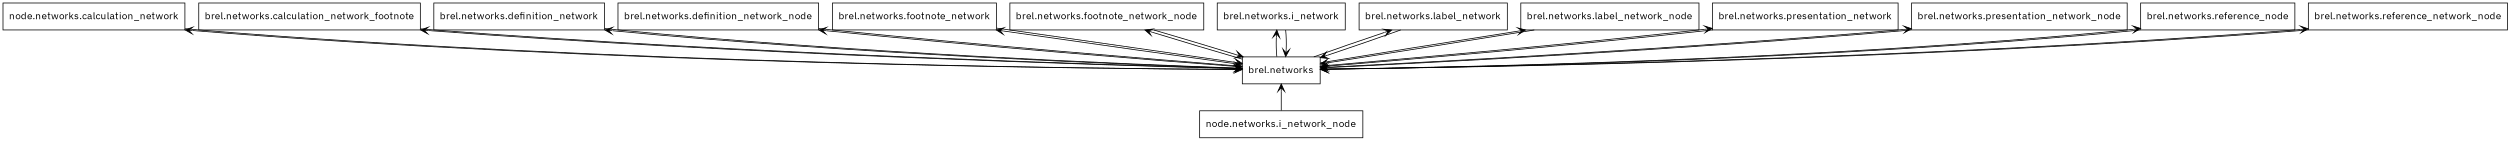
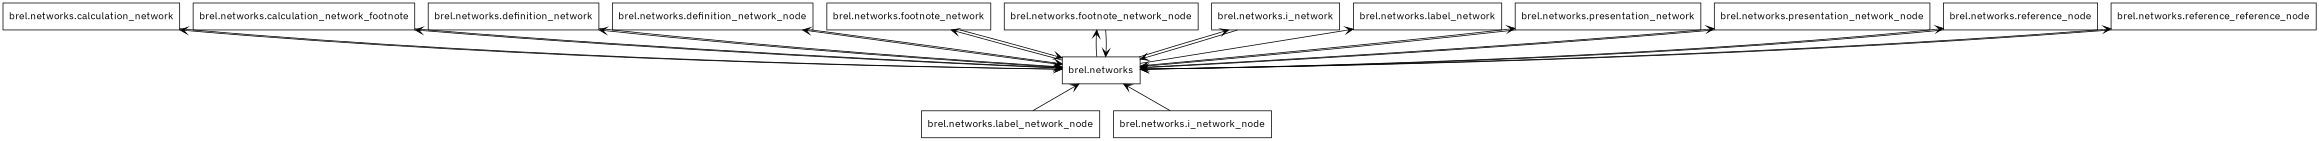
node "node.networks.calculation_network": label "node.networks.calculation_network" -> "brel.networks.calculation_network"
node "brel.networks.reference_network_node": label "brel.networks.reference_network_node" -> "brel.networks.reference_reference_node"
edge "brel.networks.label_network" -> "brel.networks": removed
edge "brel.networks" -> "brel.networks.label_network_node": removed
node "node.networks.i_network_node": label "node.networks.i_network_node" -> "brel.networks.i_network_node"
